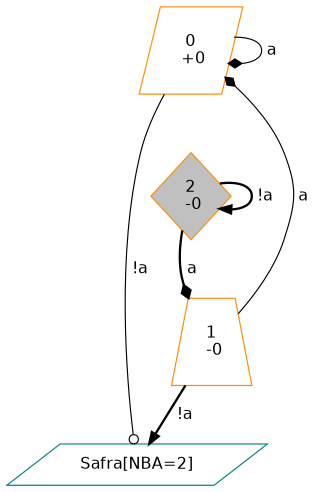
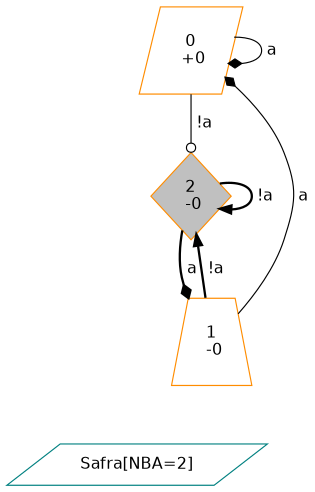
edge "0 +0" -> "Safra[NBA=2]": now "0 +0" -> "2 -0"
edge "1 -0" -> "Safra[NBA=2]": now "1 -0" -> "2 -0"
